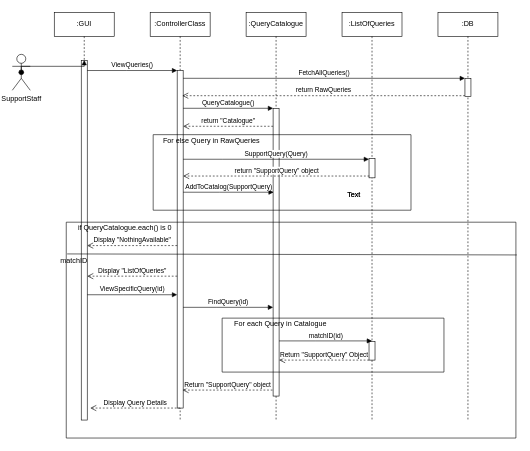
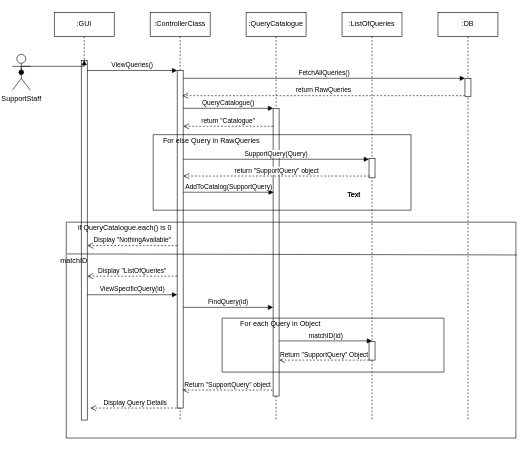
node "For each Query in Catalogue": label "For each Query in Catalogue" -> "For each Query in Object"
